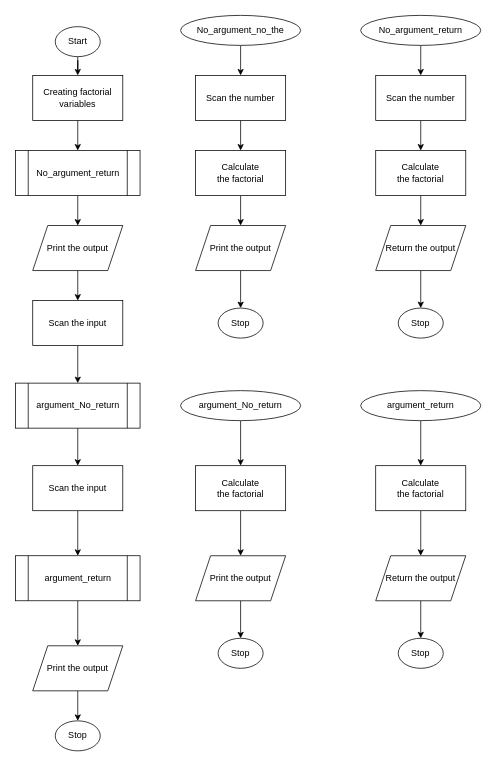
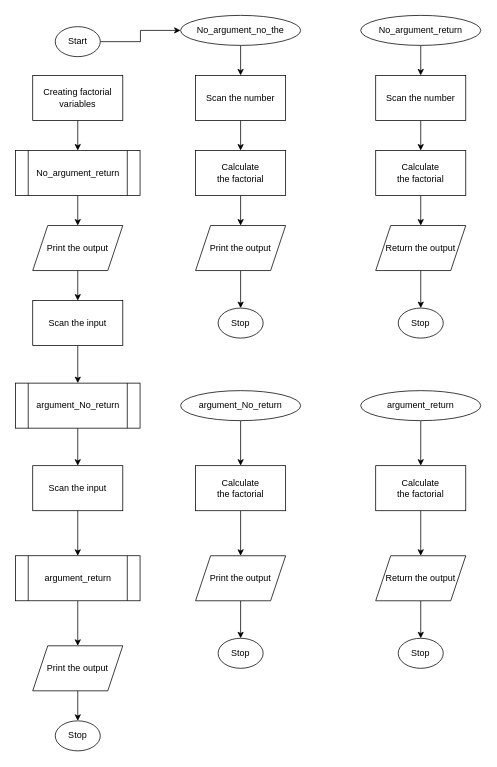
edge "Start" -> "Creating factorial variables": now "Start" -> "No_argument_no_the"
